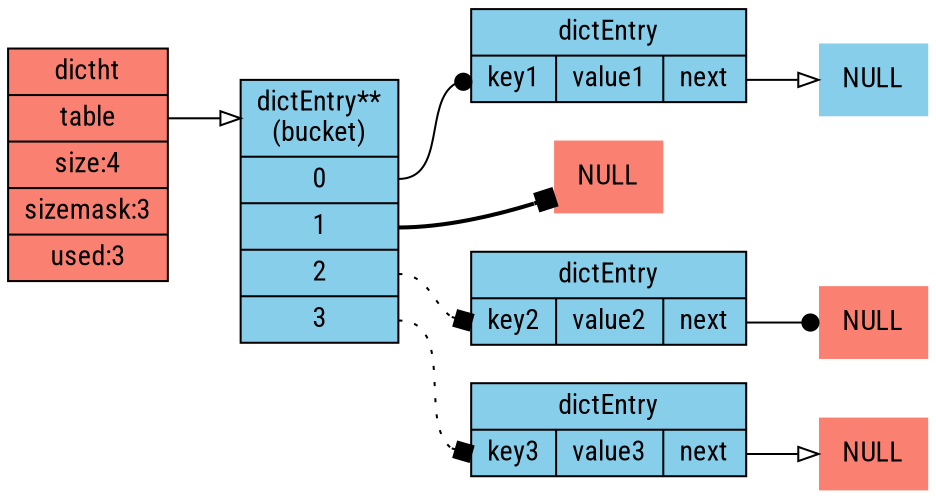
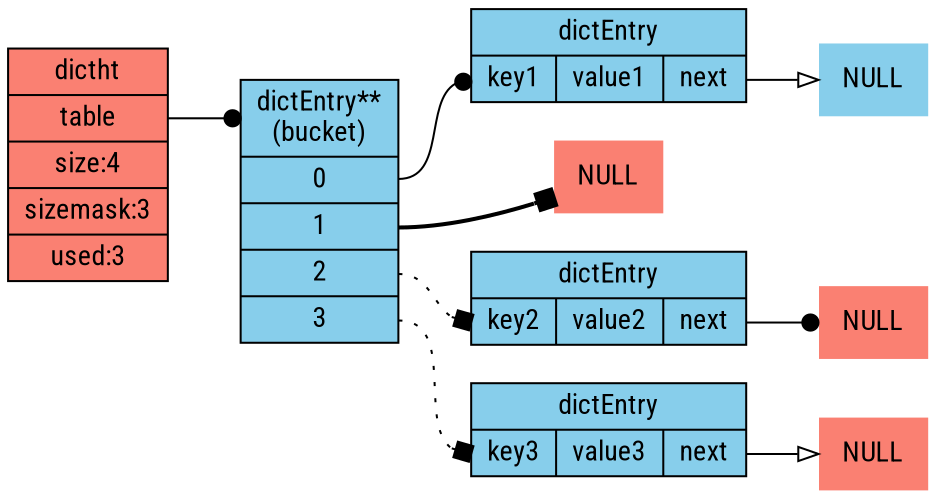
edge "dictht" -> "dictEntry**": arrowhead onormal -> dot
